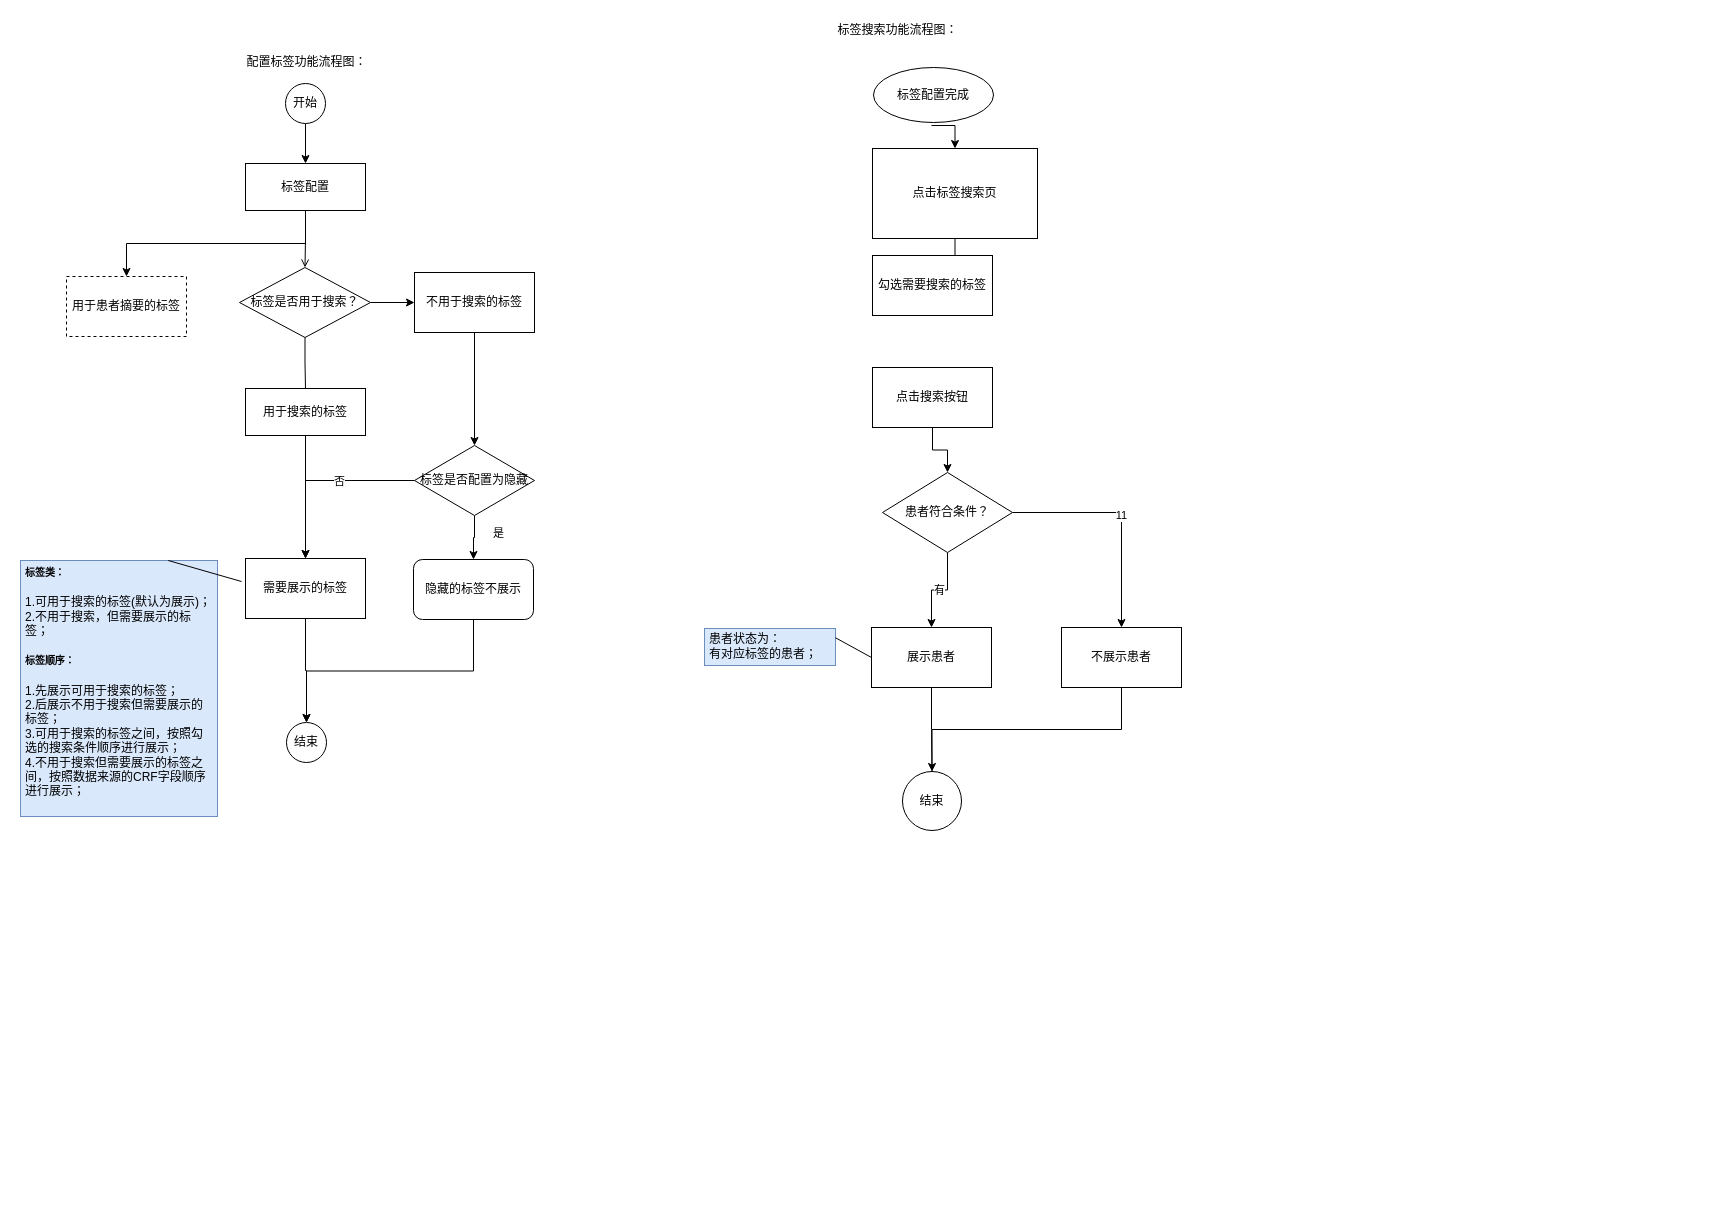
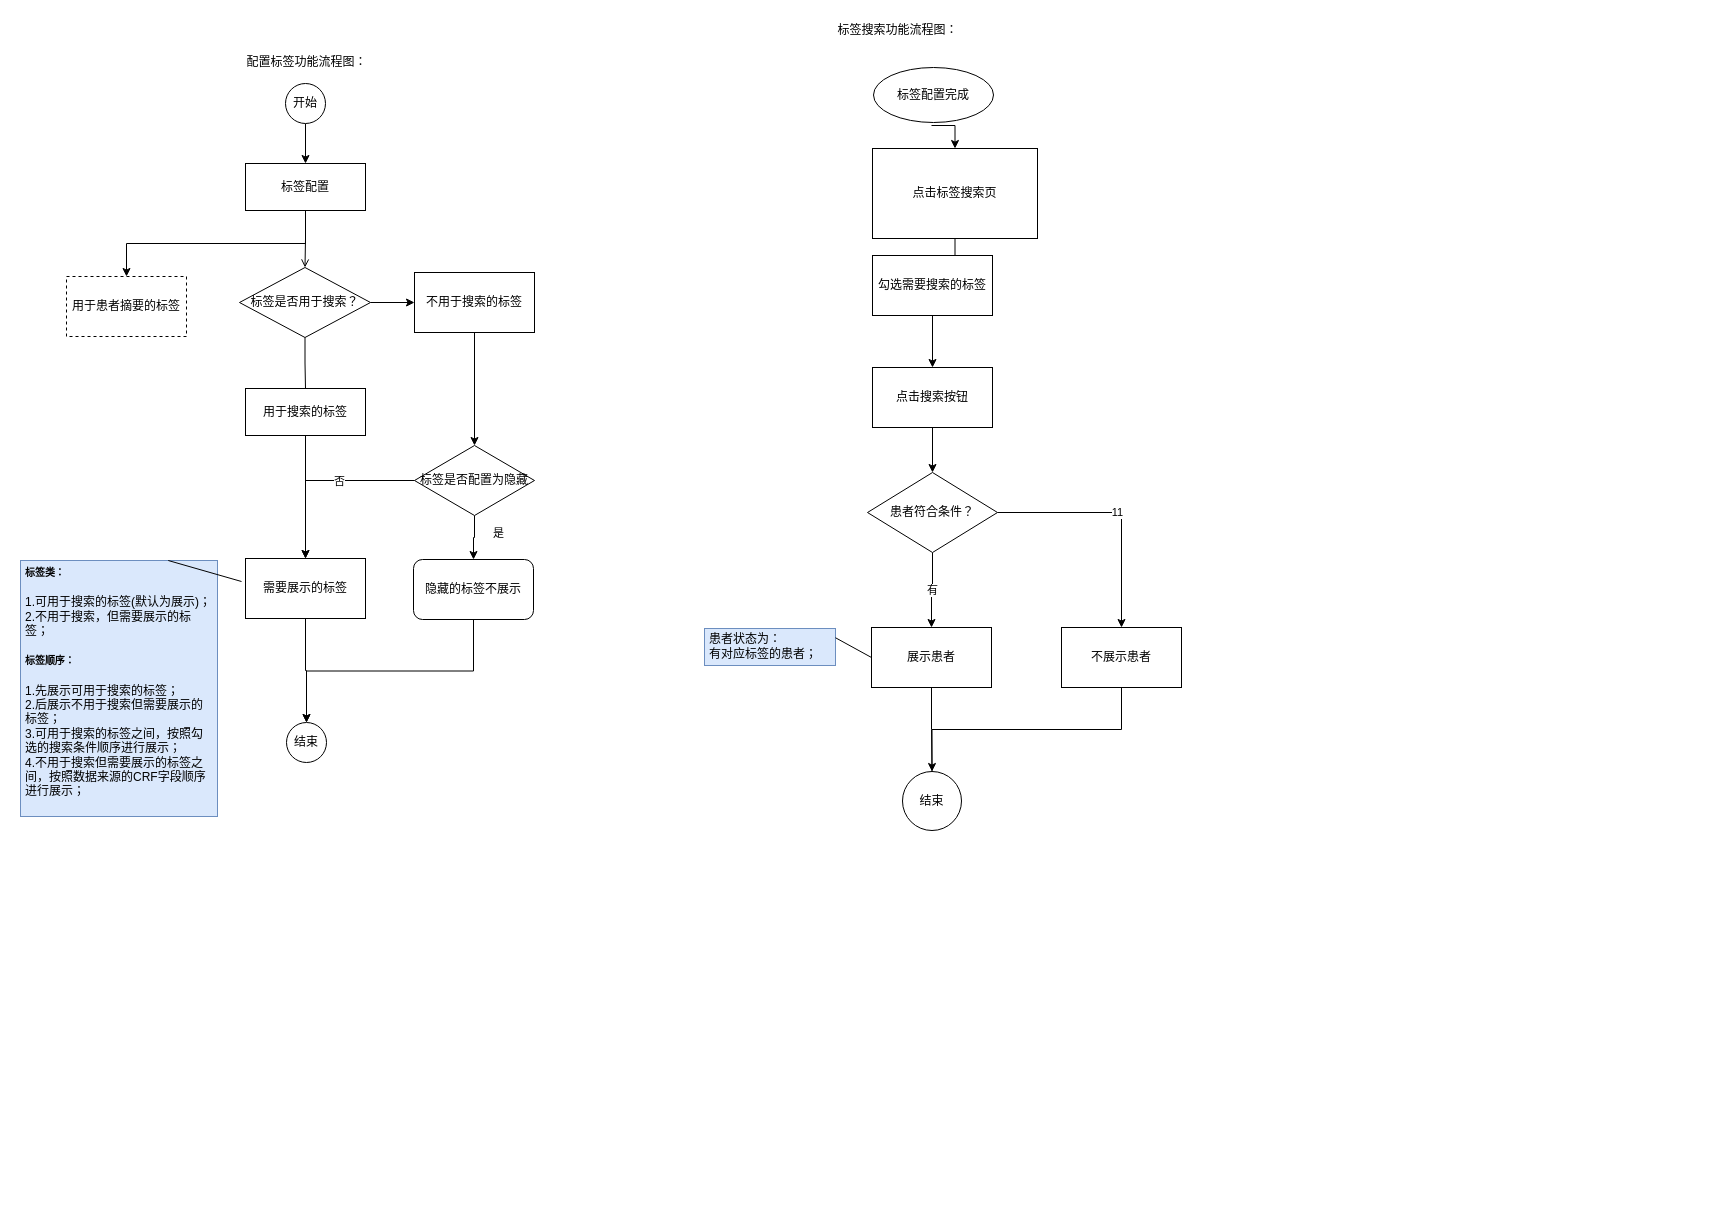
edge "勾选需要搜索的标签" -> "点击搜索按钮": added
node "患者符合条件？": moved (948, 513) -> (933, 513)
